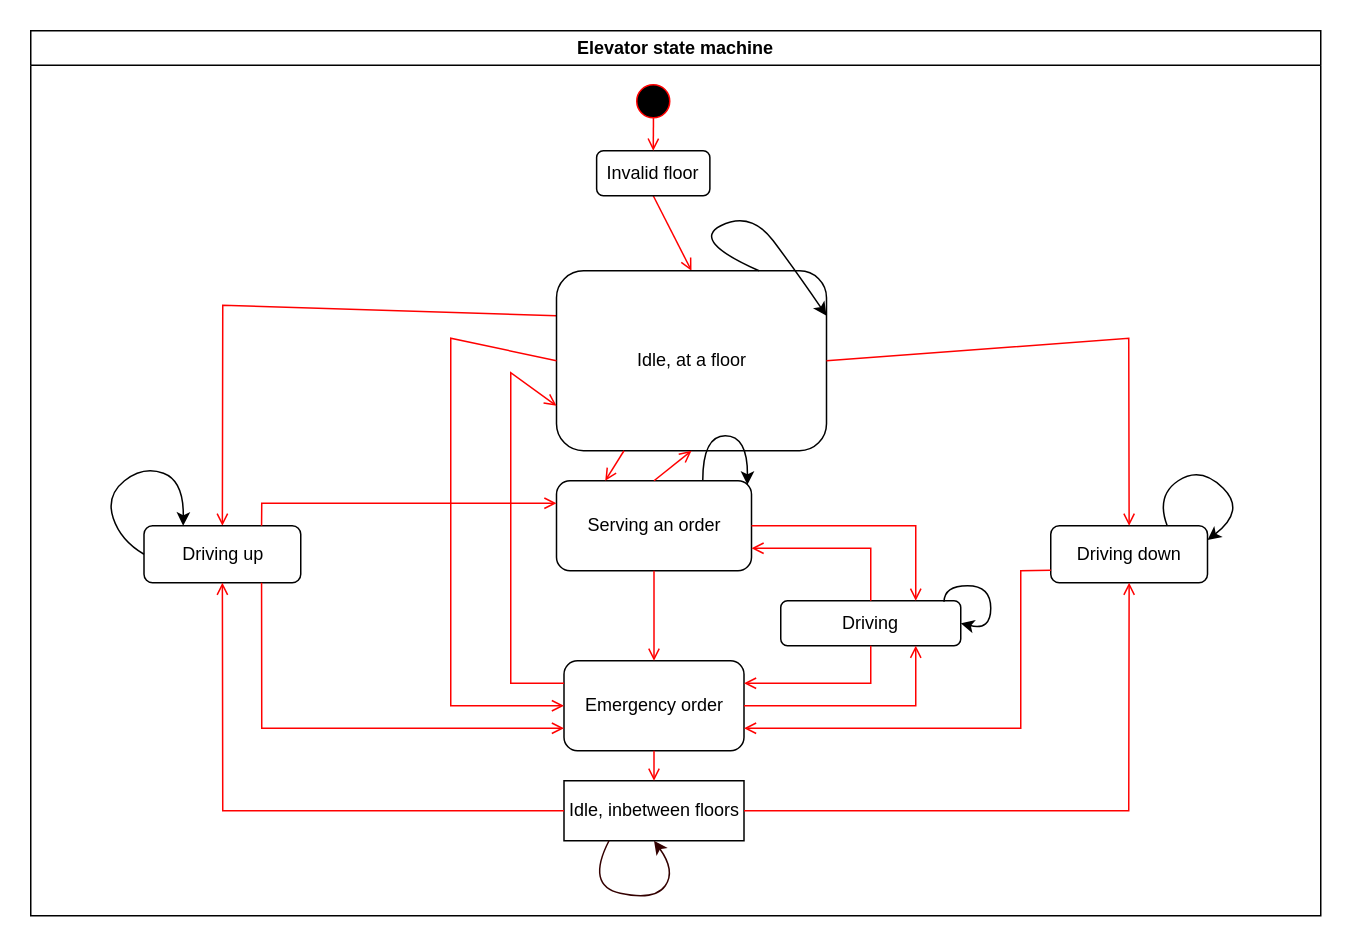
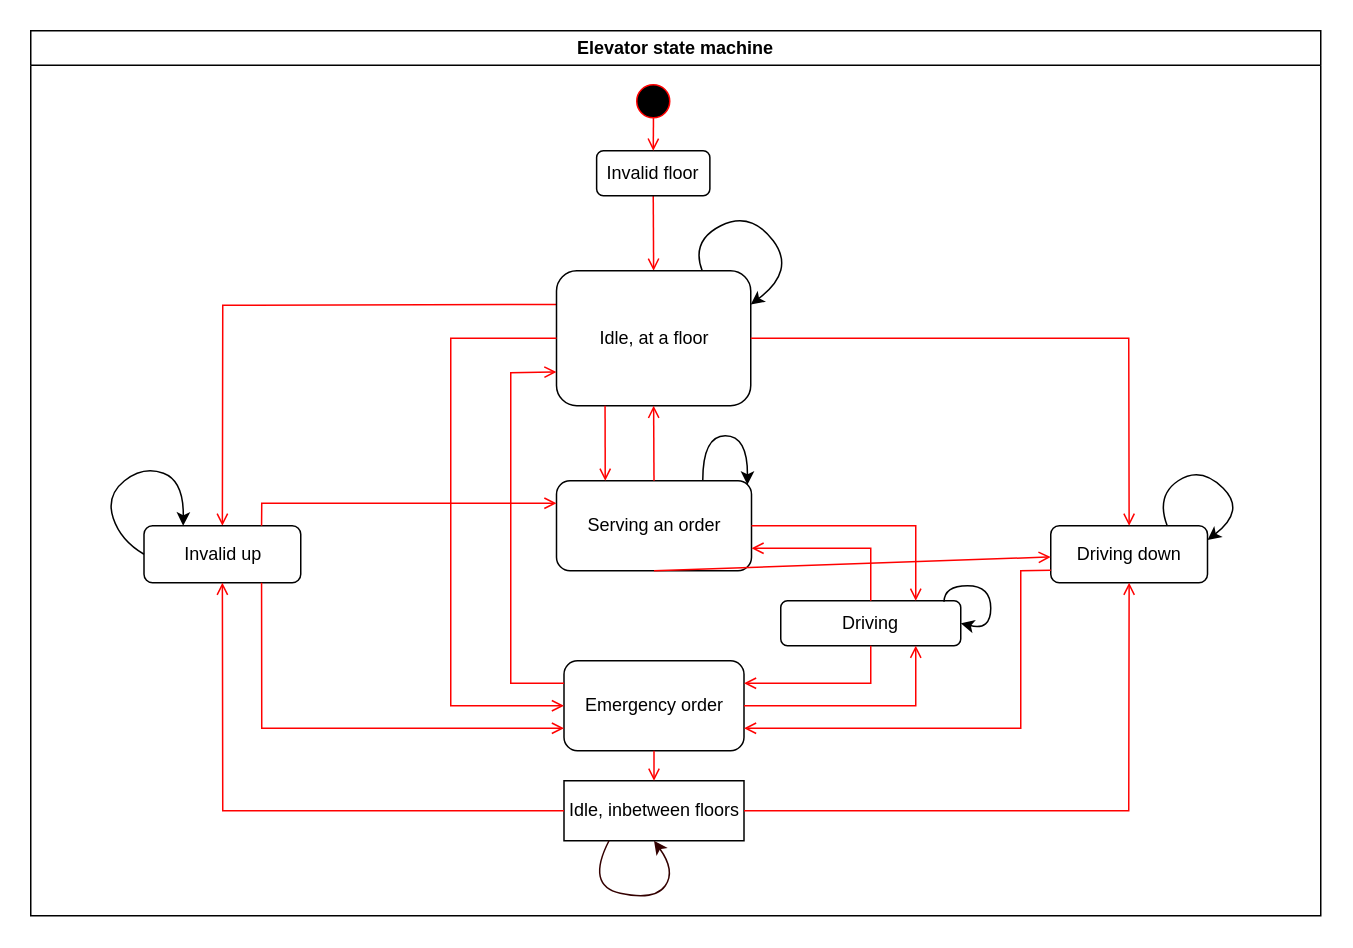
node "Idle, at a floor": size 270x180 -> 194x135
node "Driving up": label "Driving up" -> "Invalid up"
edge "Serving an order" -> "Emergency order": now "Serving an order" -> "Driving down"
